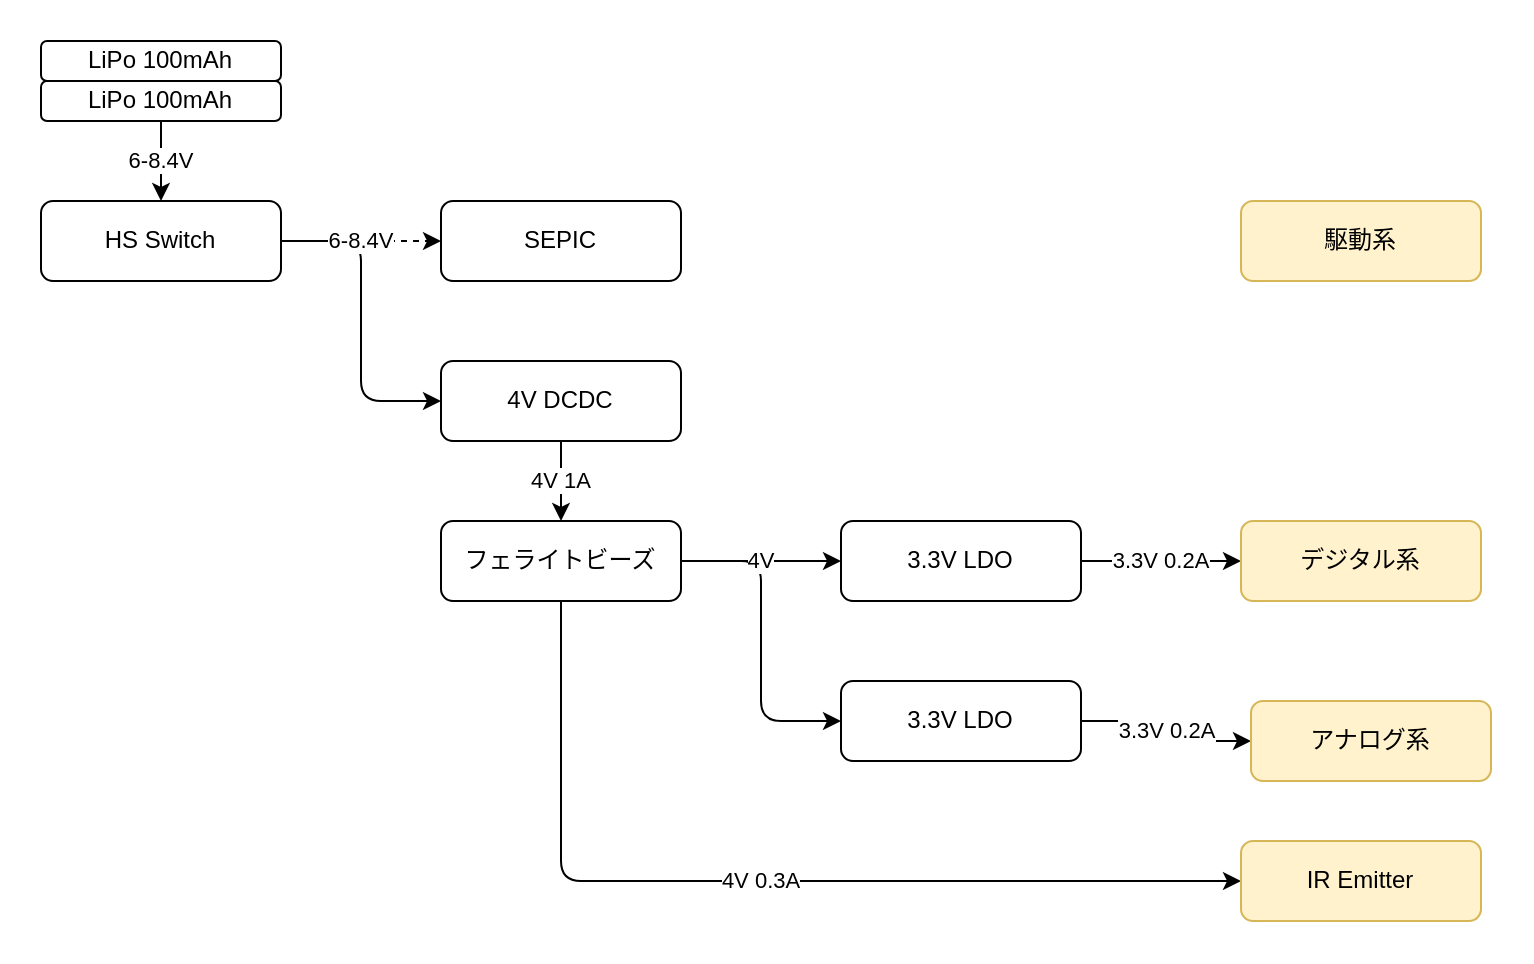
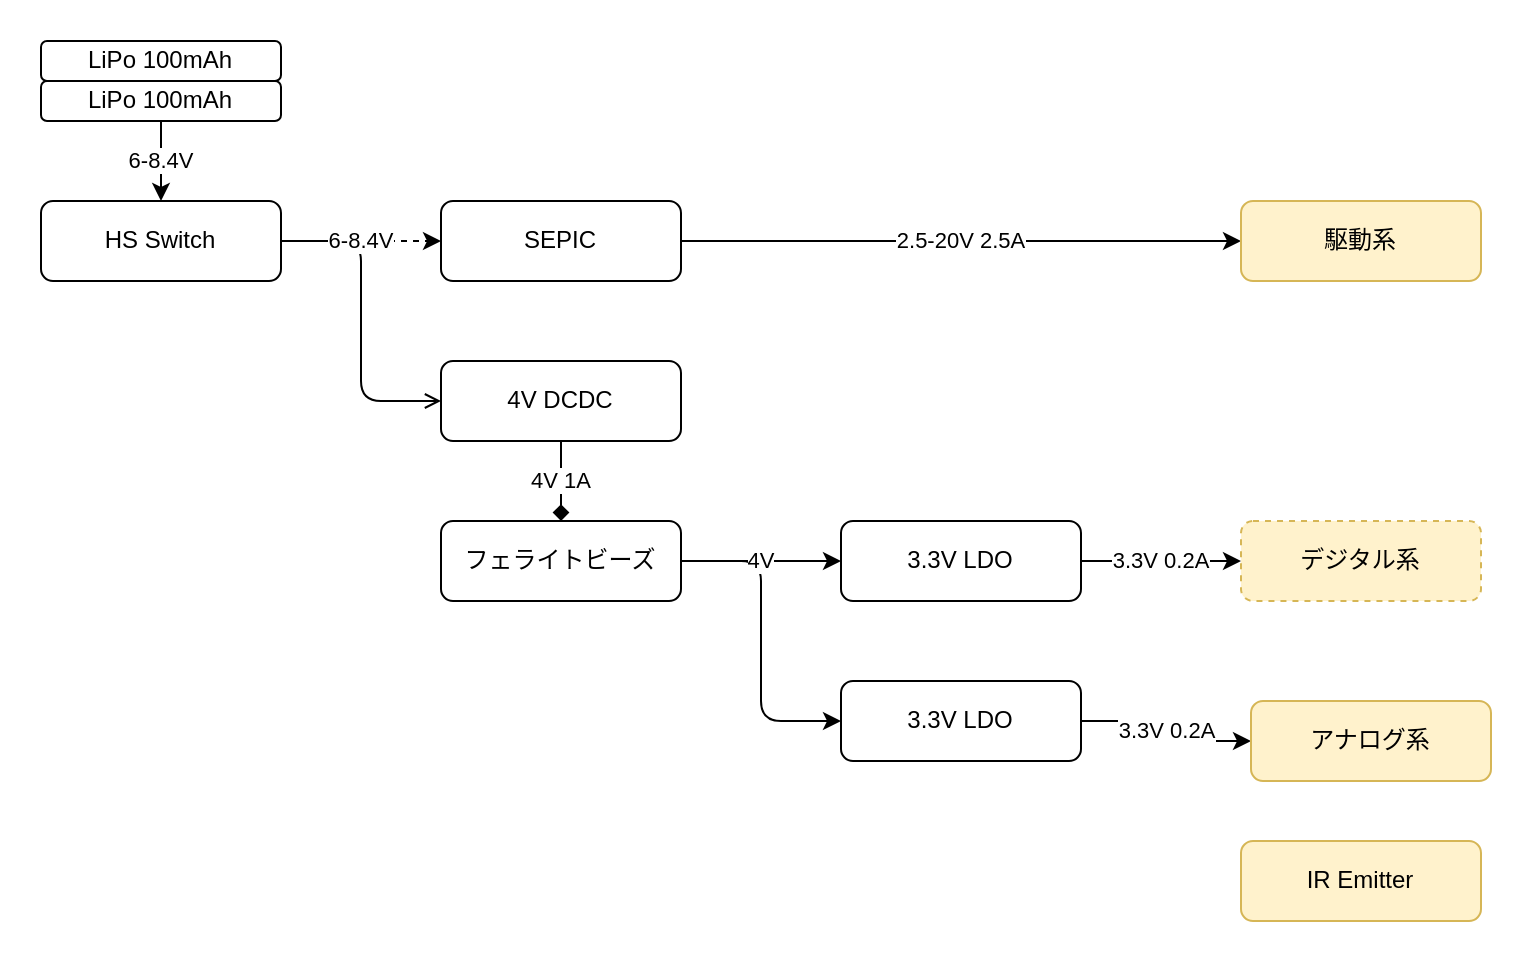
edge "SEPIC" -> "駆動系": added, label "2.5-20V 2.5A"
edge "HS Switch" -> "4V DCDC": arrowhead classic -> open
edge "4V DCDC" -> "フェライトビーズ": arrowhead classic -> diamond
node "デジタル系": style solid -> dashed
edge "フェライトビーズ" -> "IR Emitter": removed, label "4V 0.3A"
